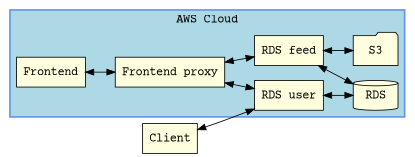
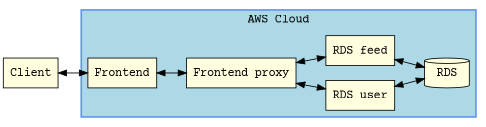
node "S3": removed
edge "RDS user" -- "Client": now "Frontend" -- "Client"
